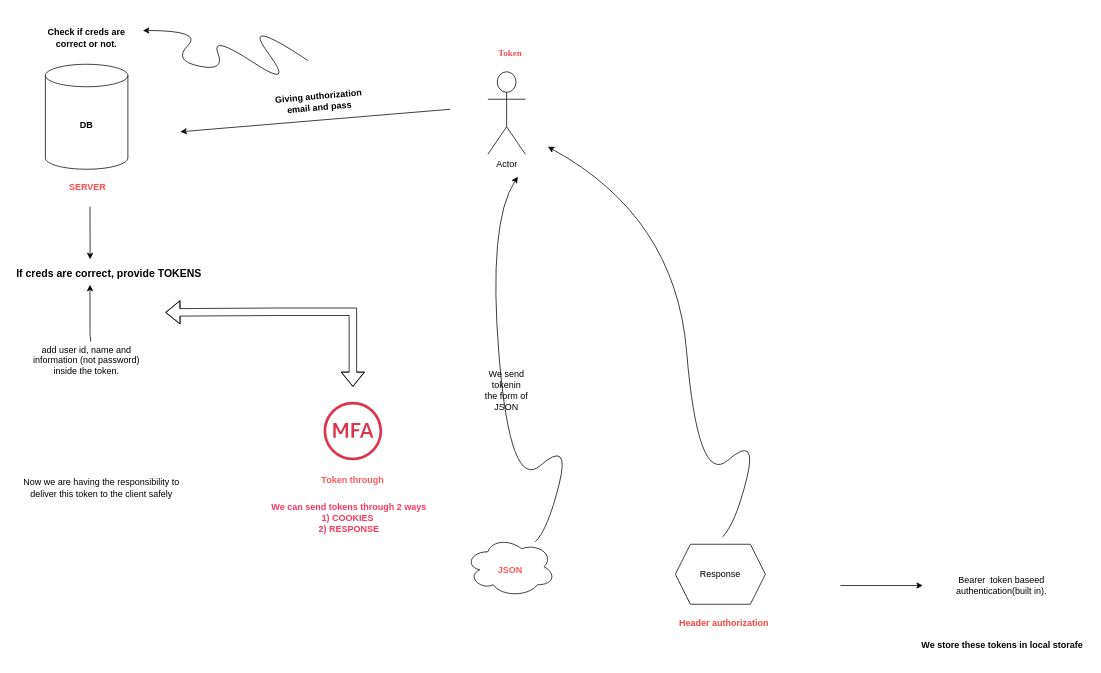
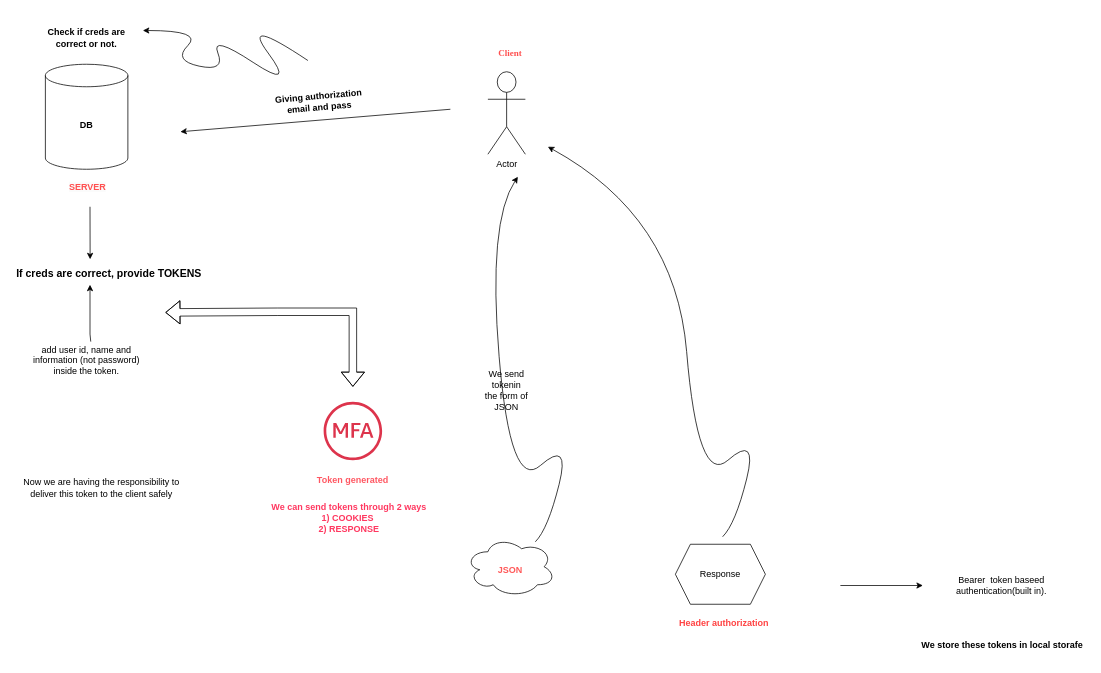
node "Token": label "Token" -> "Client"
node "Token through": label "Token through" -> "Token generated"
